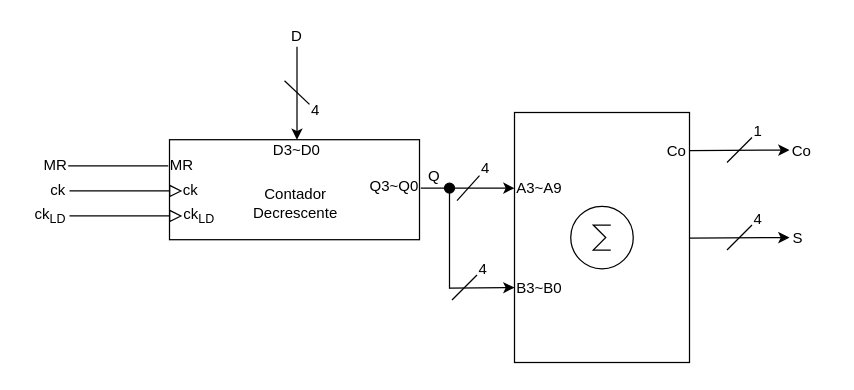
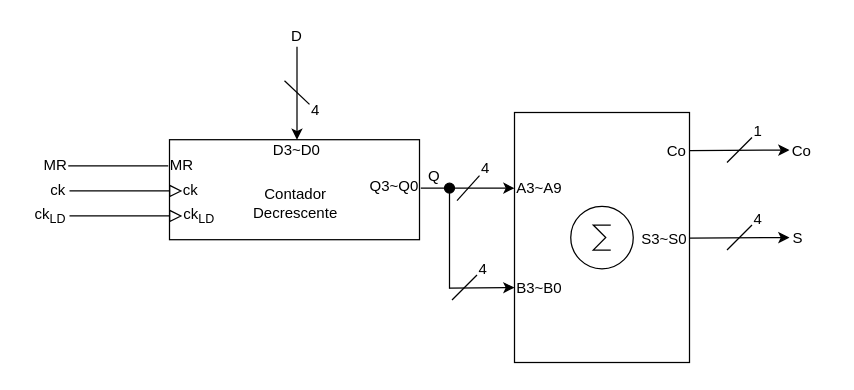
node "S3~S0": added
